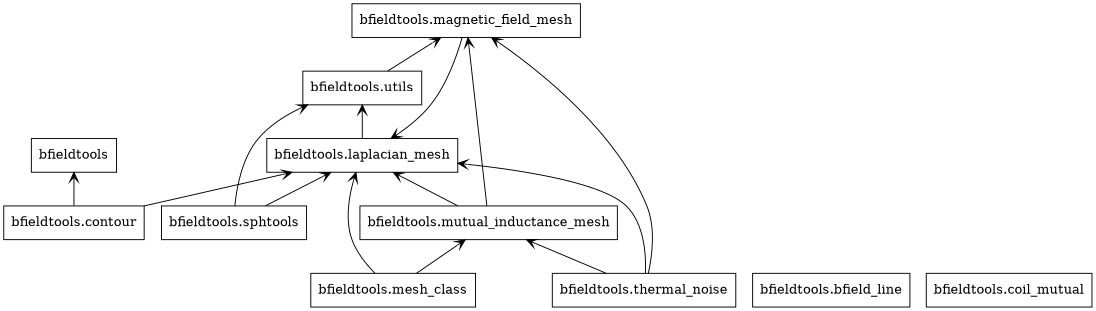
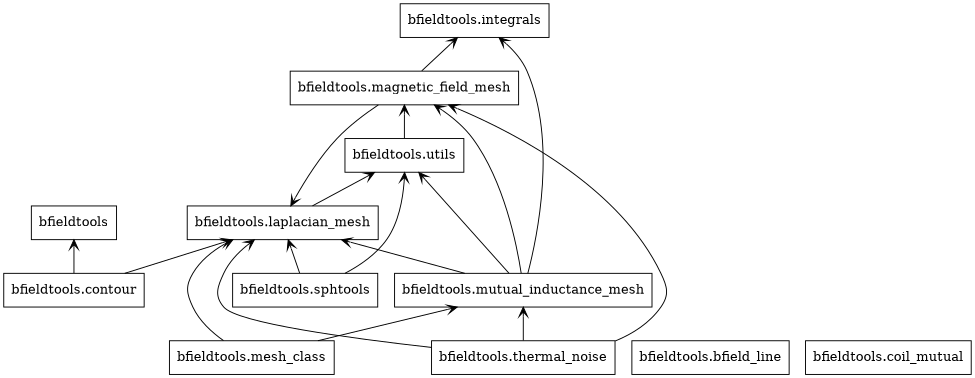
node "bfieldtools.integrals": added
edge "bfieldtools.mutual_inductance_mesh" -> "bfieldtools.utils": added
